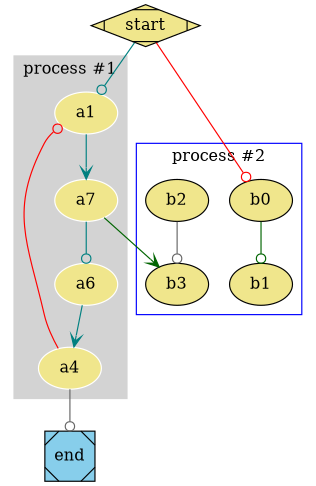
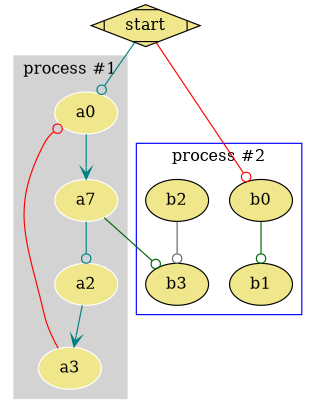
node "a1": label "a1" -> "a0"
edge "a7" -> "b3": arrowhead vee -> odot
node "a6": label "a6" -> "a2"
node "a4": label "a4" -> "a3"
node "end": removed
